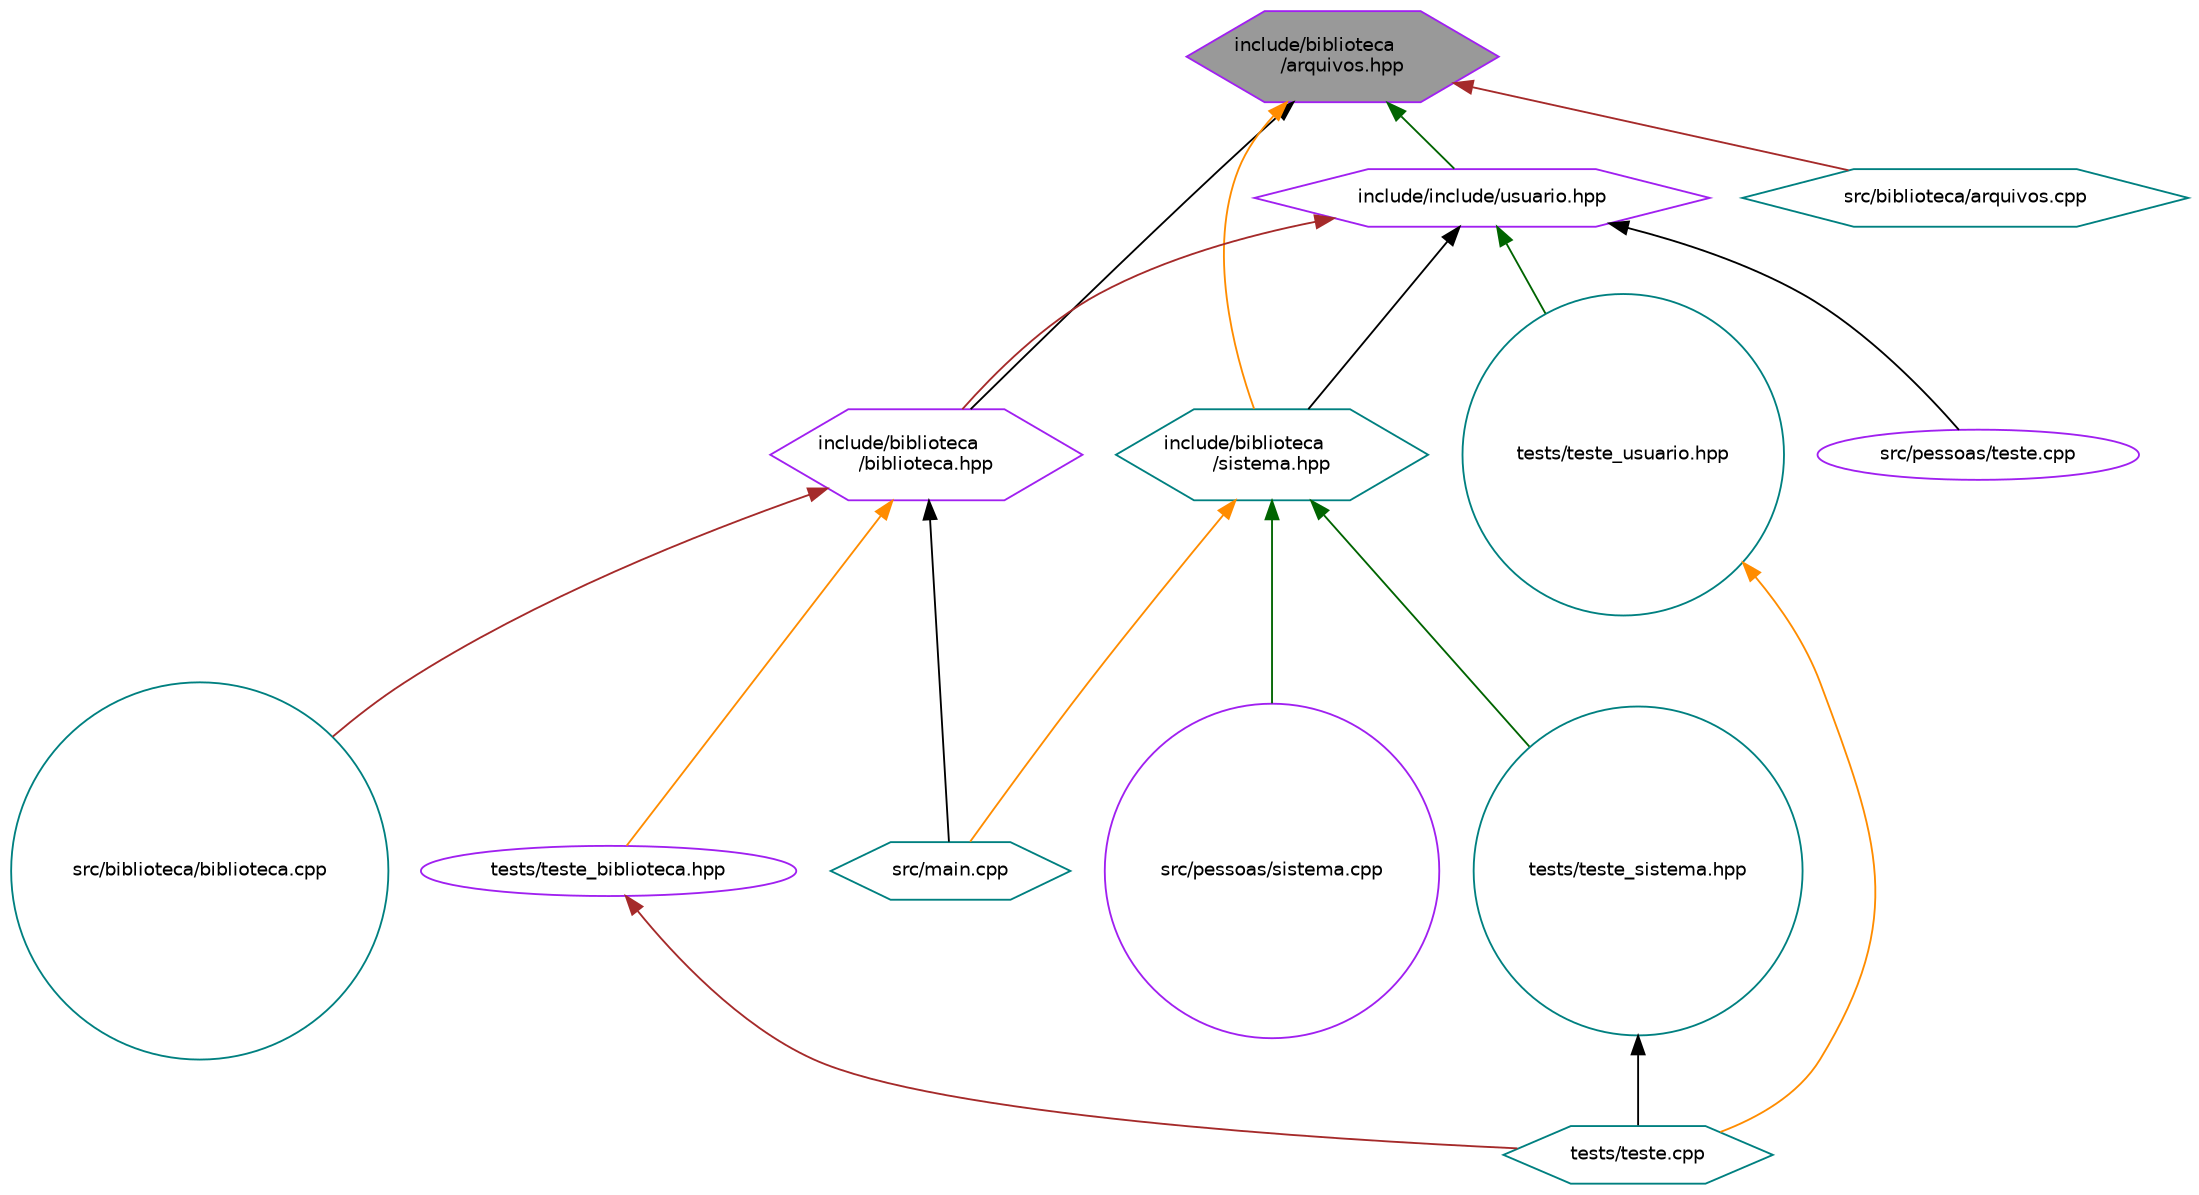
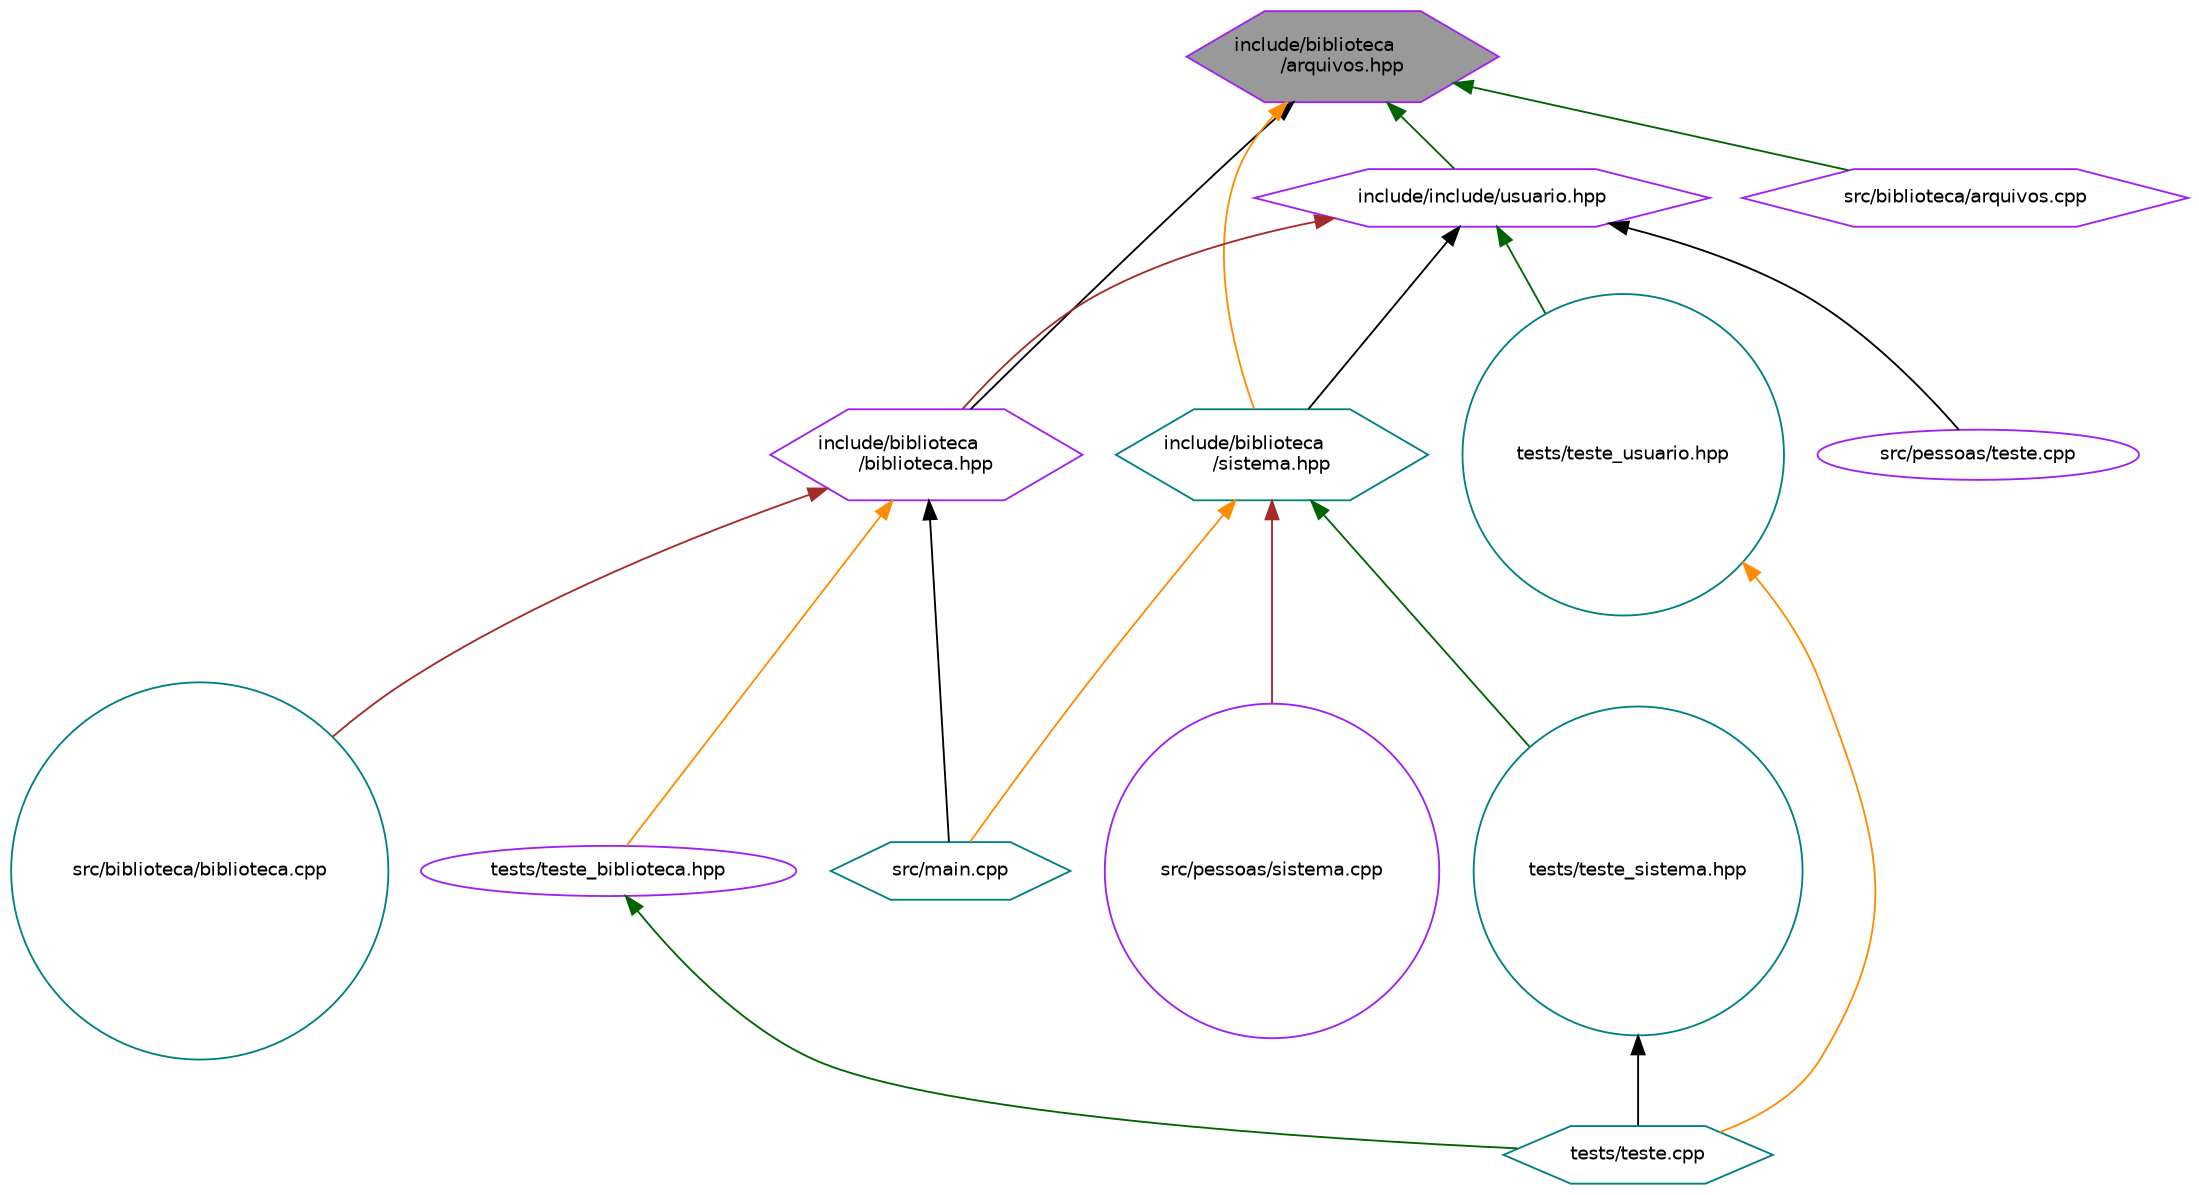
edge "src/biblioteca/arquivos.cpp" -> "include/biblioteca /arquivos.hpp": color brown -> darkgreen
node "src/biblioteca/arquivos.cpp": color teal -> purple
edge "src/pessoas/sistema.cpp" -> "include/biblioteca /sistema.hpp": color darkgreen -> brown
edge "tests/teste.cpp" -> "tests/teste_biblioteca.hpp": color brown -> darkgreen
